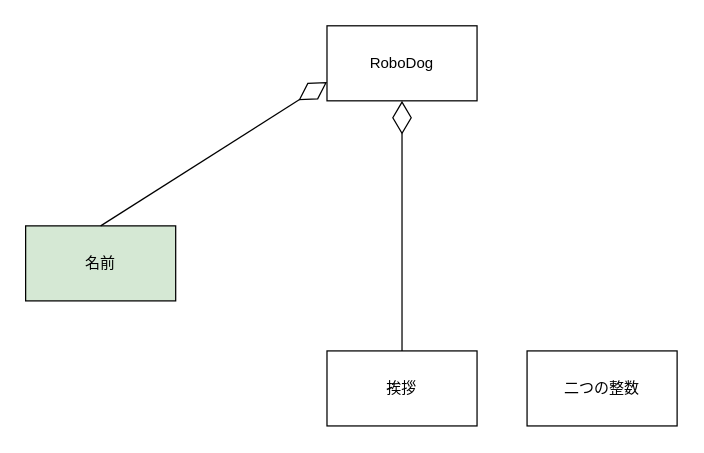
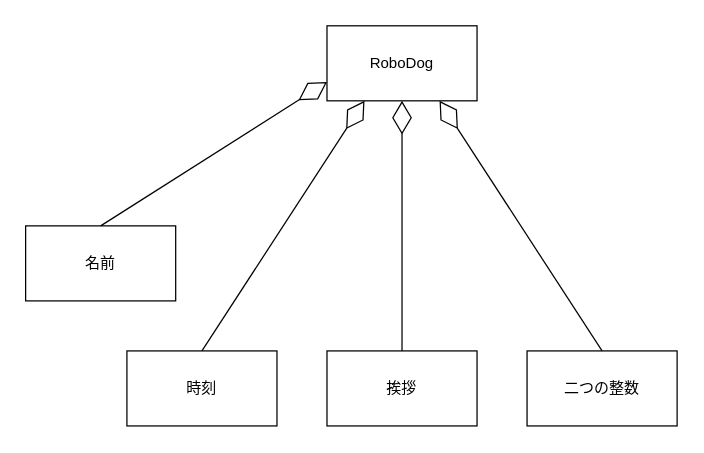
edge "時刻" -> "RoboDog": added
edge "二つの整数" -> "RoboDog": added
node "名前": fillcolor #d5e8d4 -> #ffffff
node "時刻": added
